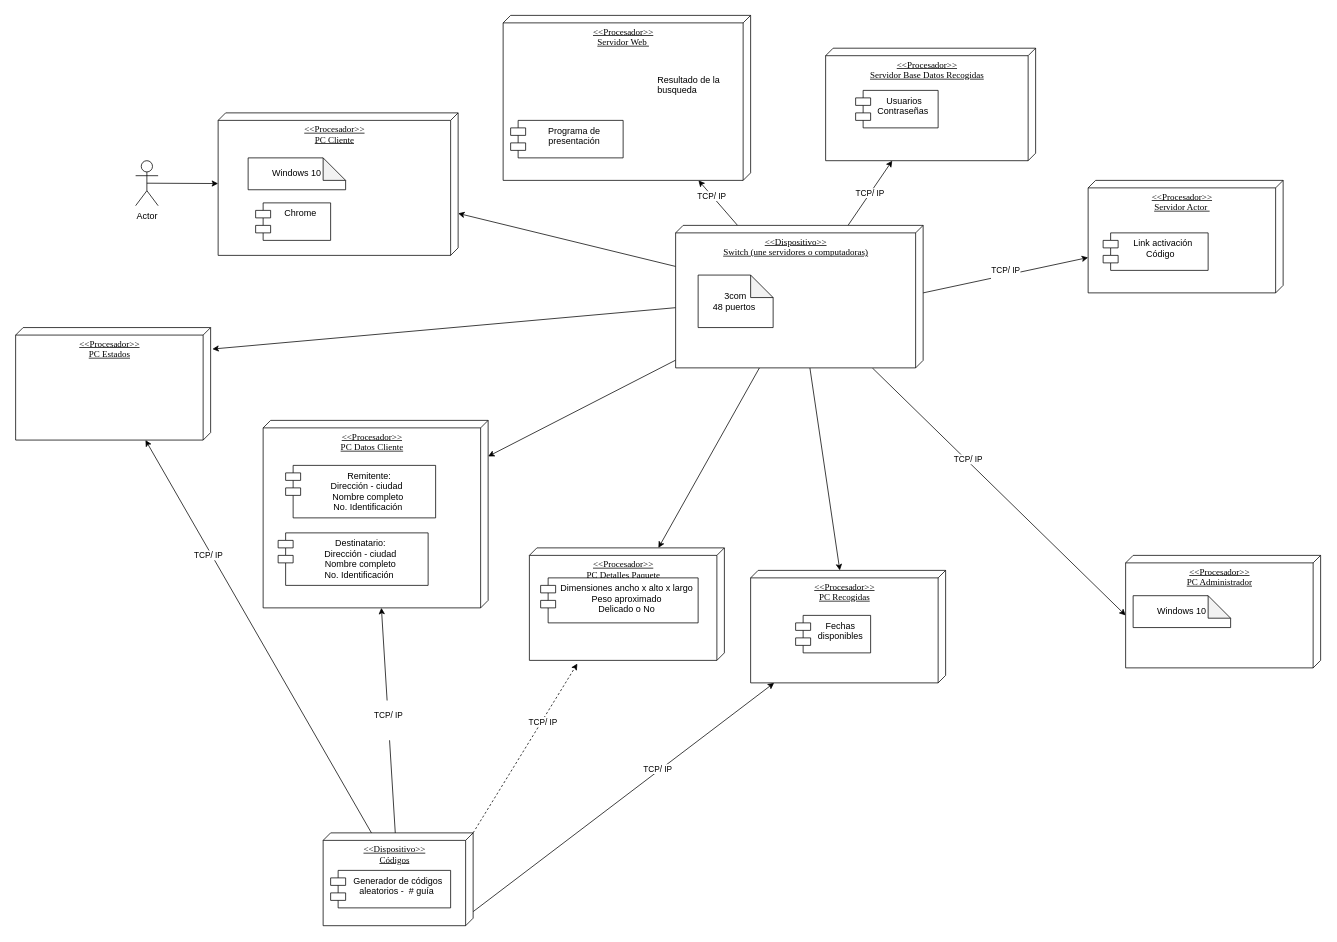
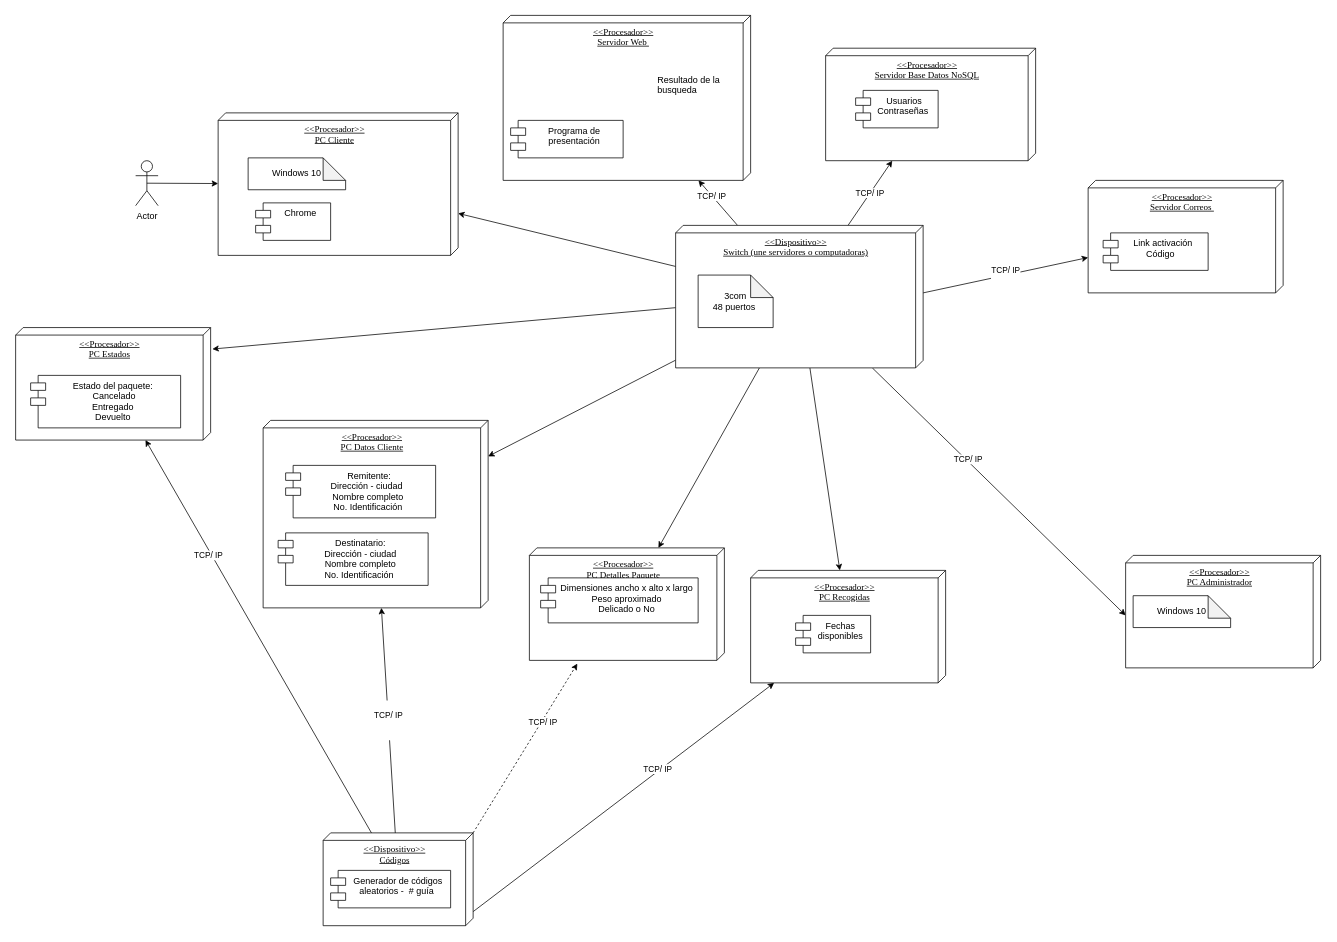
node "<<Procesador>> Servidor Base Datos Recogidas": label "<<Procesador>> Servidor Base Datos Recogidas" -> "<<Procesador>> Servidor Base Datos NoSQL"
node "<<Procesador>> Servidor Actor": label "<<Procesador>> Servidor Actor" -> "<<Procesador>> Servidor Correos"
node "Estado del paquete: Cancelado Entregado Devuelto": added
